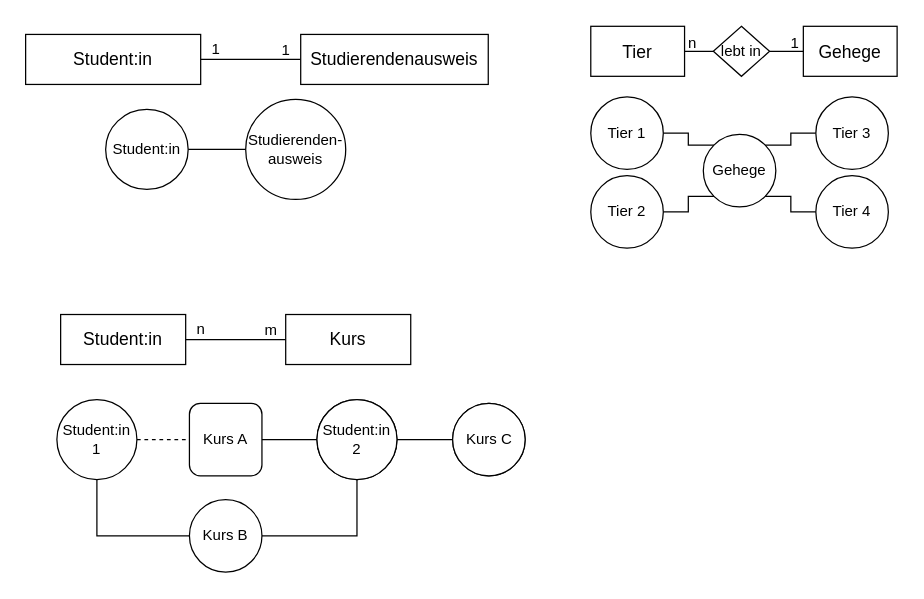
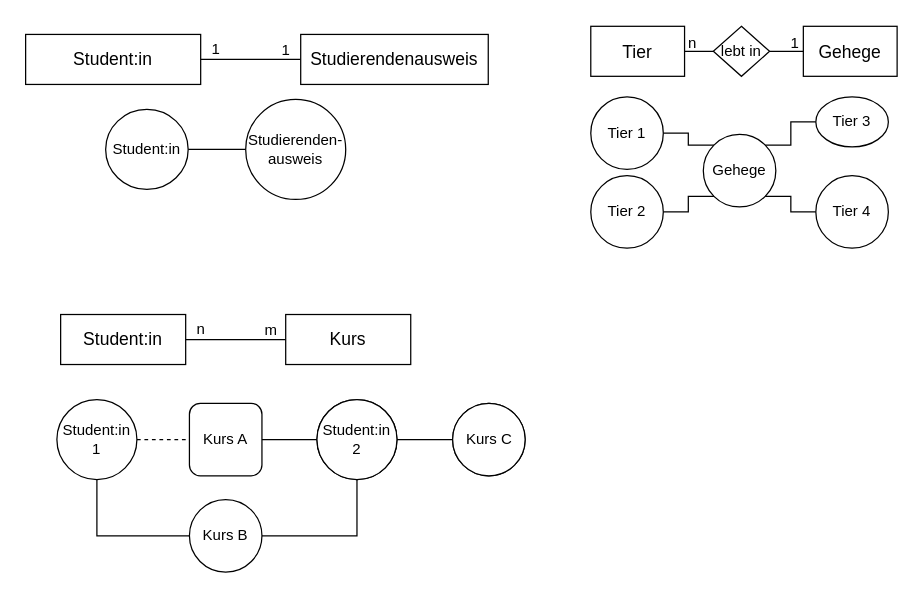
node "Tier 3": size 73x73 -> 73x50
